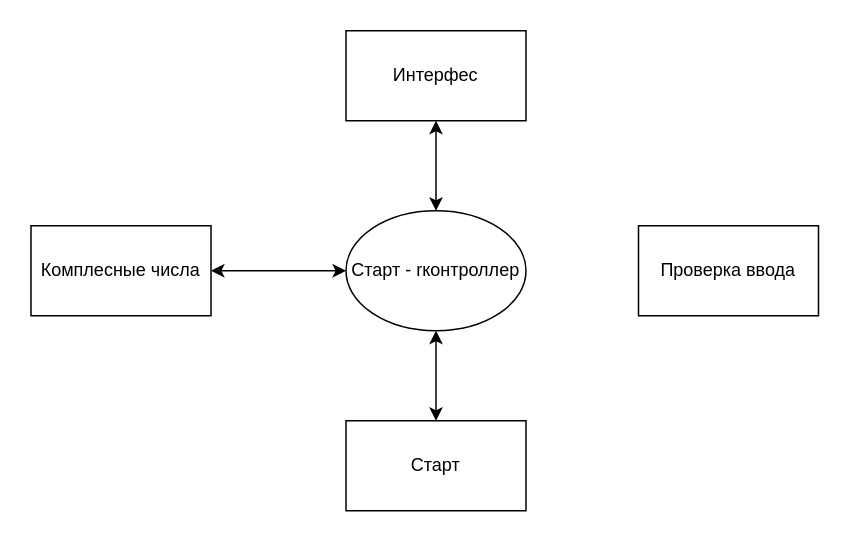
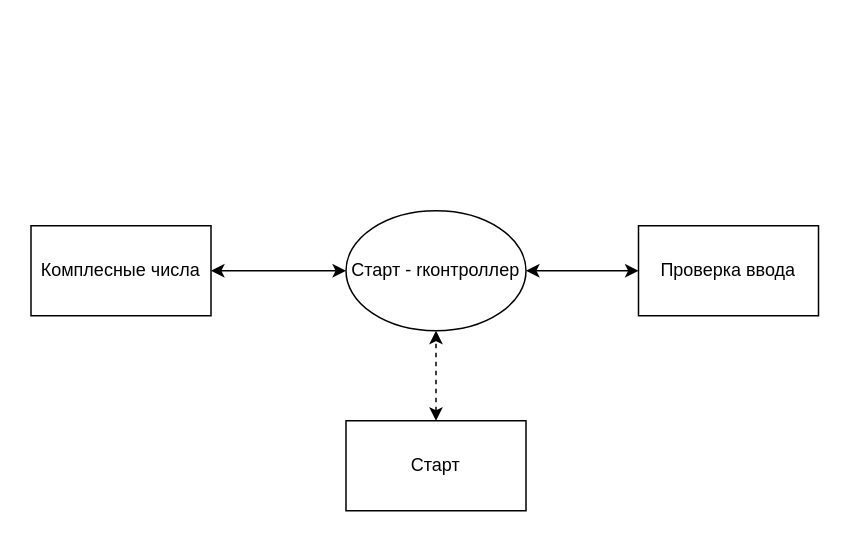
node "Интерфес": removed
edge "Интерфес" -- "Старт - rконтроллер": removed
edge "Старт - rконтроллер" -- "Проверка ввода": added
edge "Старт - rконтроллер" -- "Старт": style solid -> dashed
